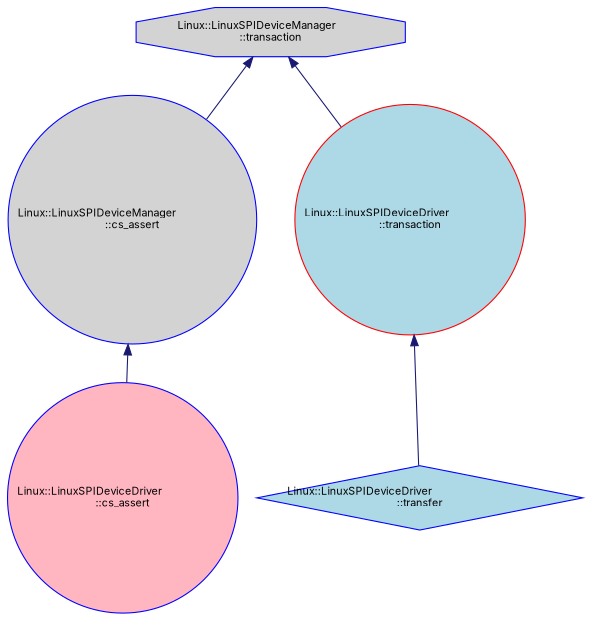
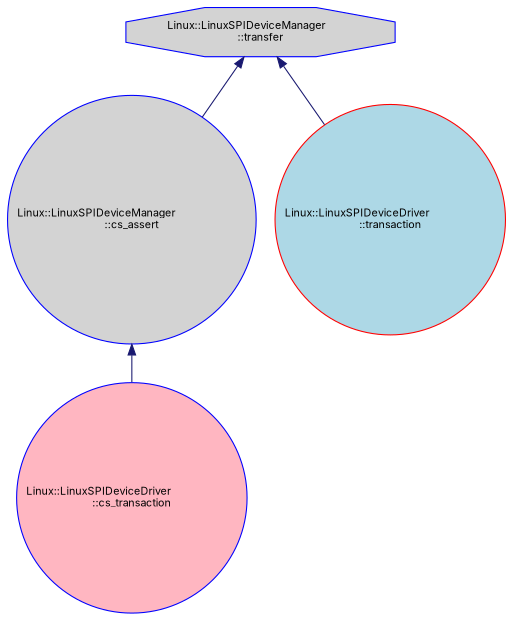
node "Linux::LinuxSPIDeviceManager ::transaction": label "Linux::LinuxSPIDeviceManager ::transaction" -> "Linux::LinuxSPIDeviceManager ::transfer"
node "Linux::LinuxSPIDeviceDriver ::cs_assert": label "Linux::LinuxSPIDeviceDriver ::cs_assert" -> "Linux::LinuxSPIDeviceDriver ::cs_transaction"
node "Linux::LinuxSPIDeviceDriver ::transfer": removed
